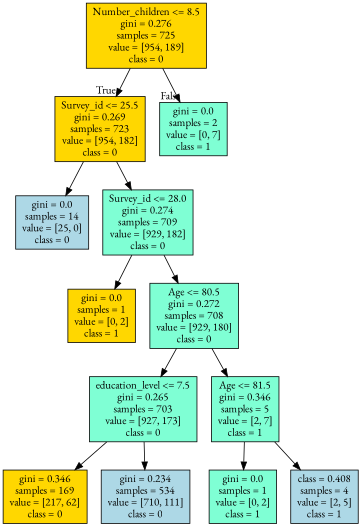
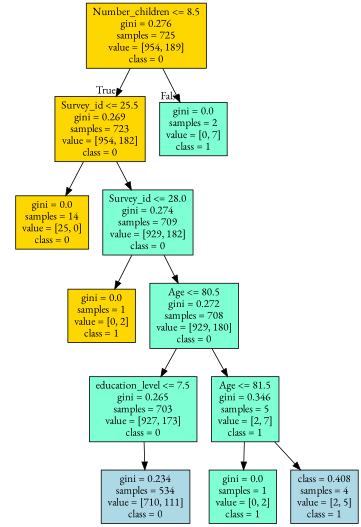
node "gini = 0.0 samples = 14 value = [25, 0] class = 0": fillcolor lightblue -> gold
node "gini = 0.346 samples = 169 value = [217, 62] class = 0": removed
